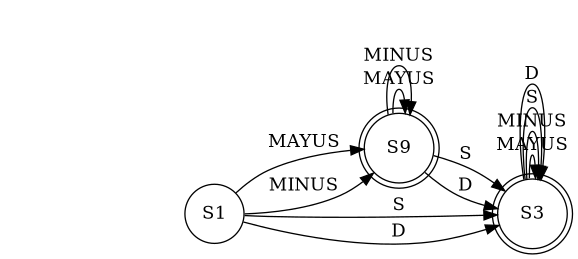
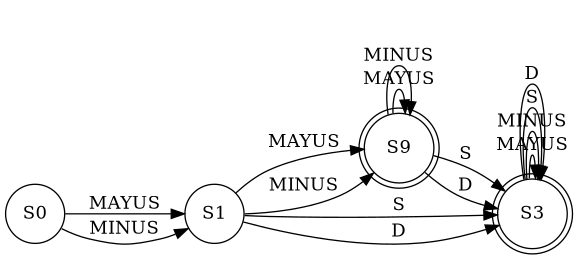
node "S0": added
